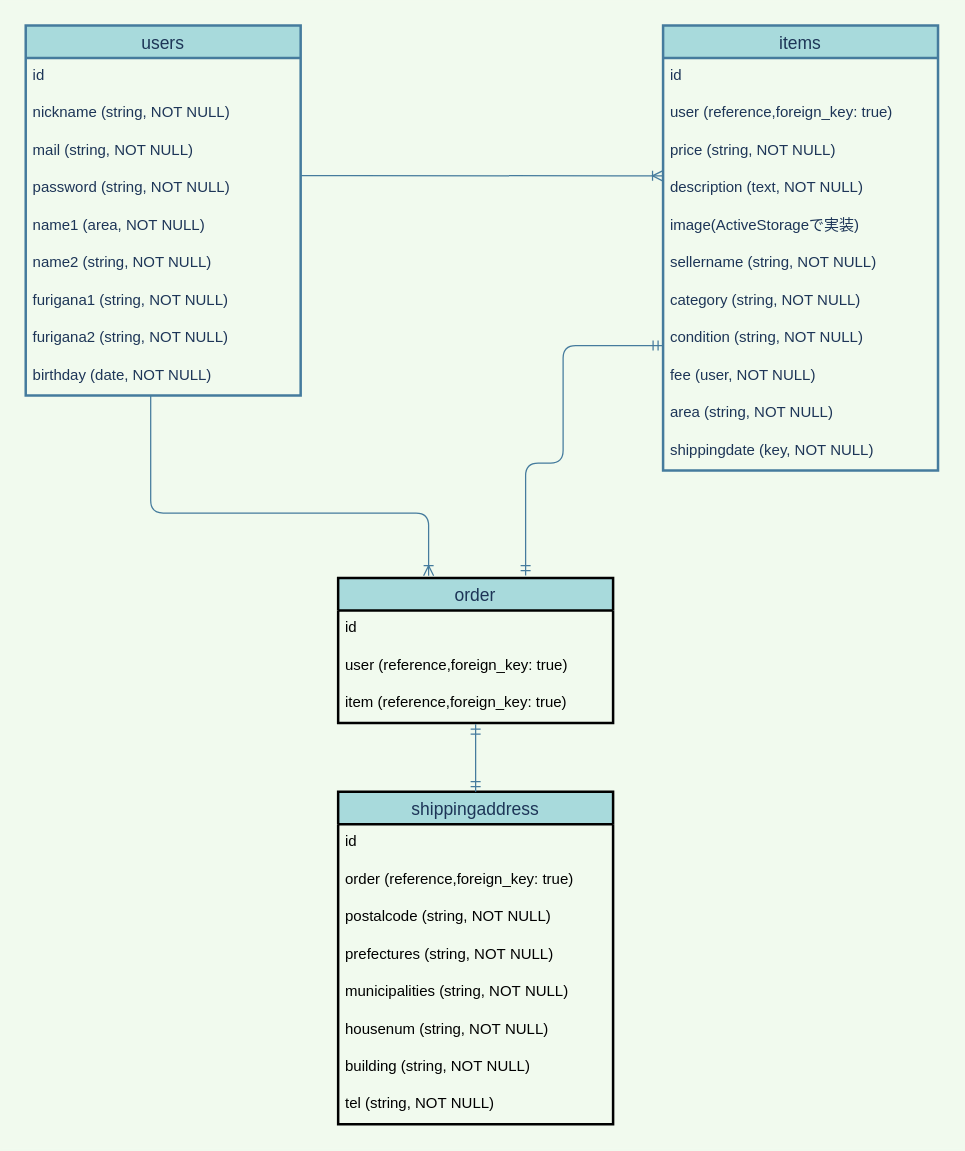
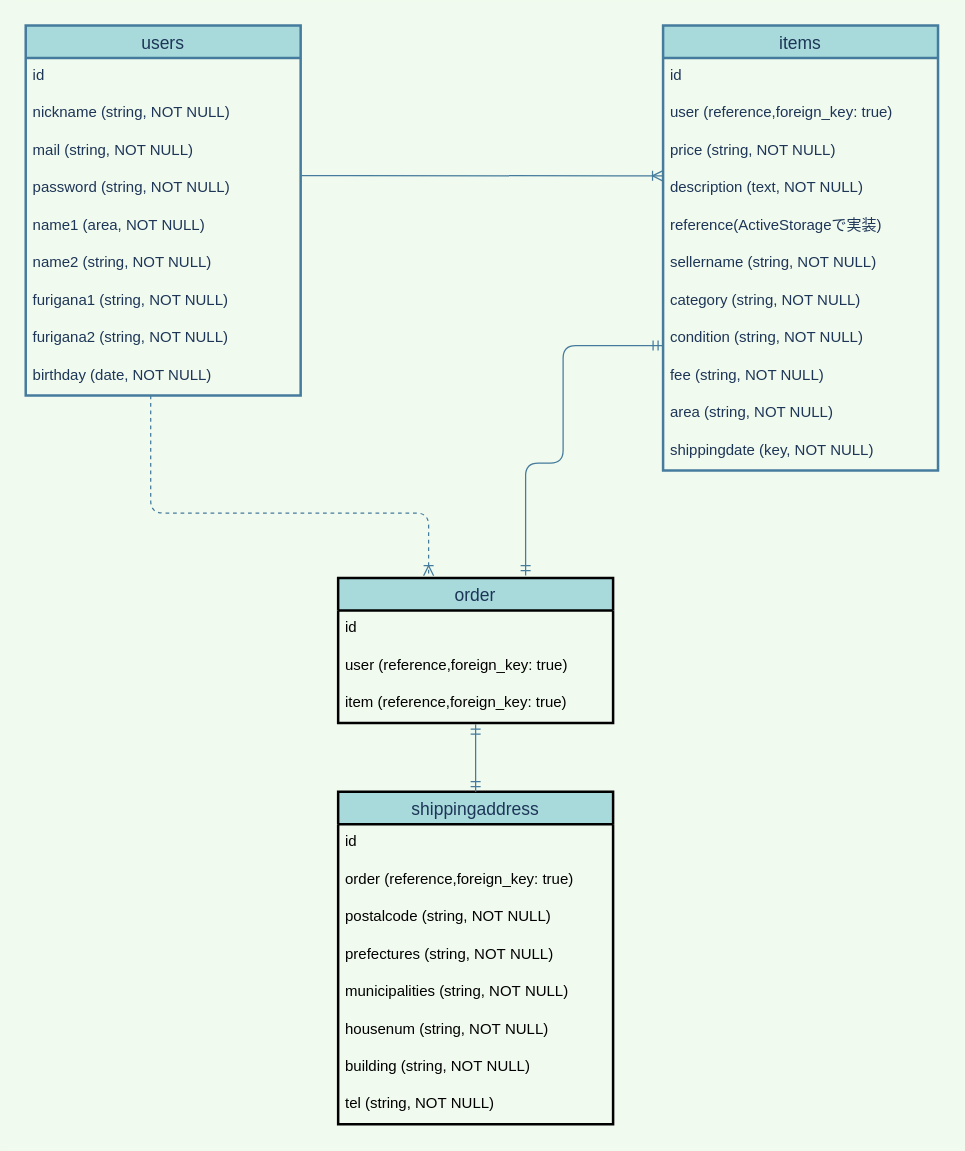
node "image(ActiveStorageで実装)": label "image(ActiveStorageで実装)" -> "reference(ActiveStorageで実装)"
node "fee (user, NOT NULL)": label "fee (user, NOT NULL)" -> "fee (string, NOT NULL)"
edge "birthday (date, NOT NULL)" -> "order": style solid -> dashed
